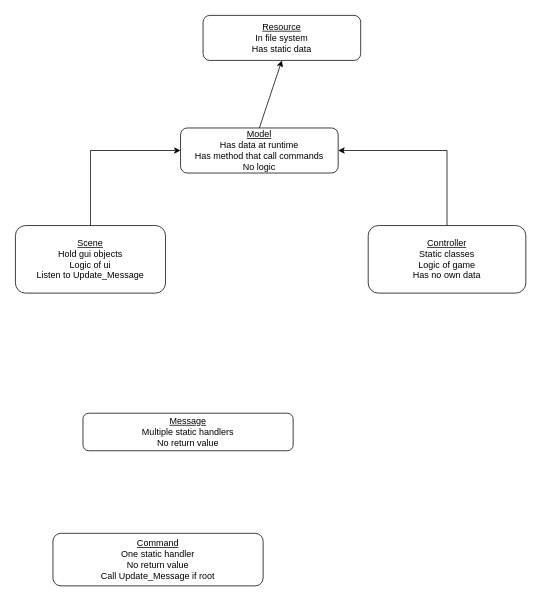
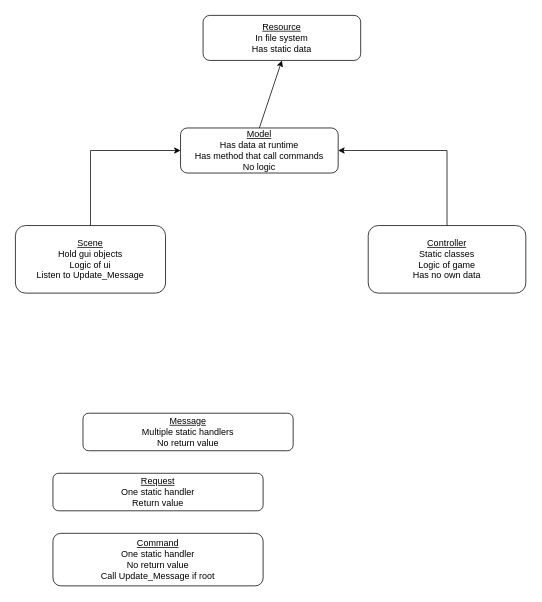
node "Request One static handler Return value": added
